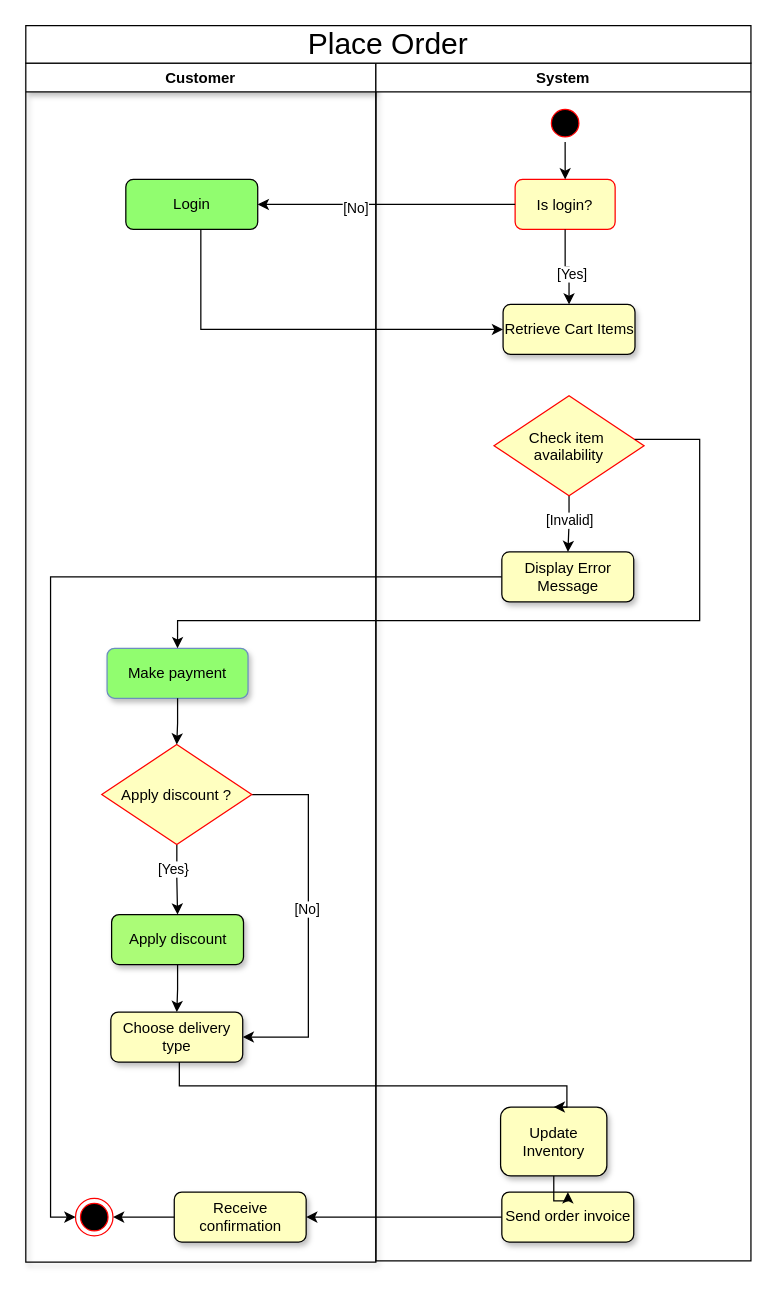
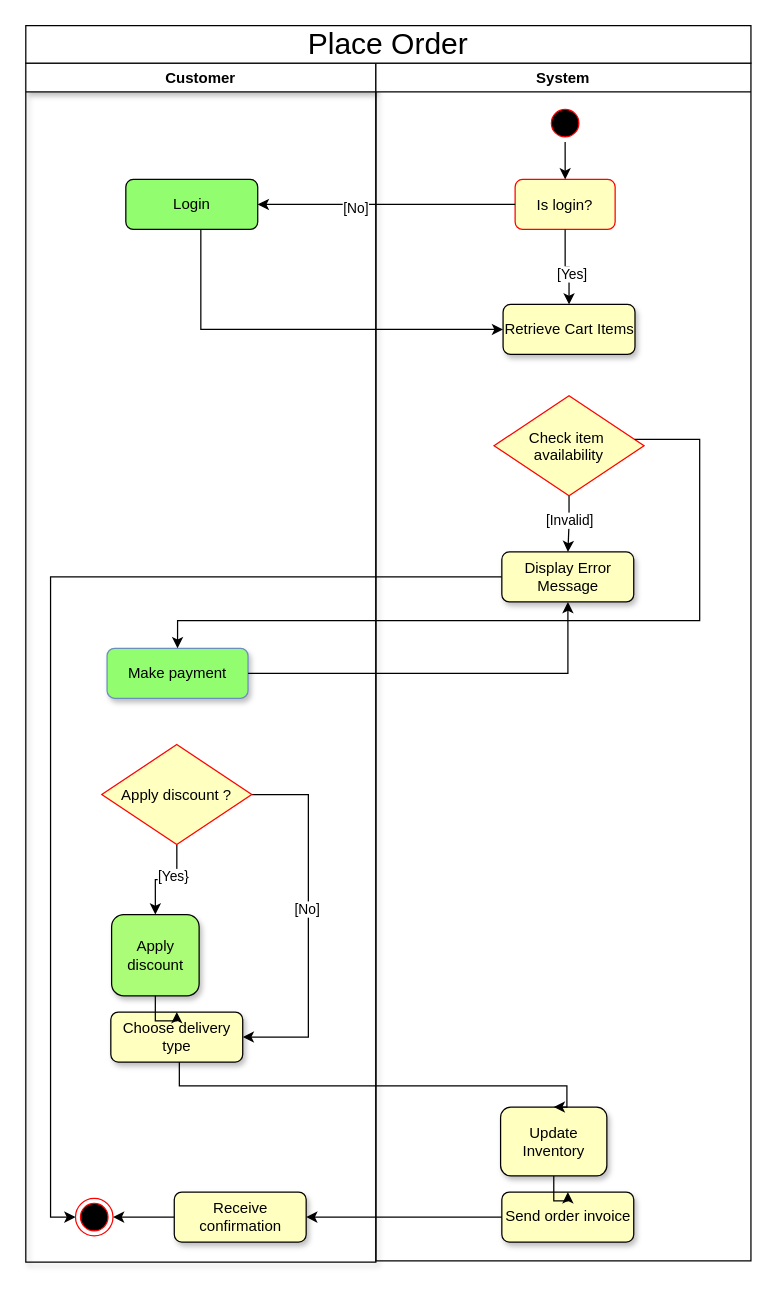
edge "Make payment" -> "Apply discount ?": now "Make payment" -> "Display Error Message"
node "Apply discount": size 132x50 -> 88x81
